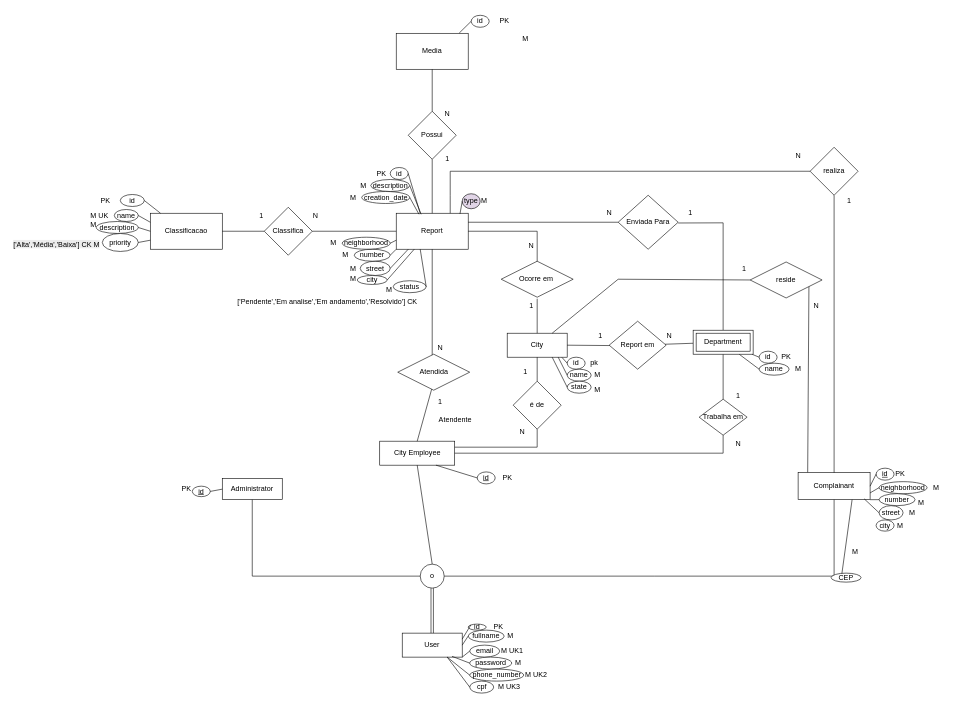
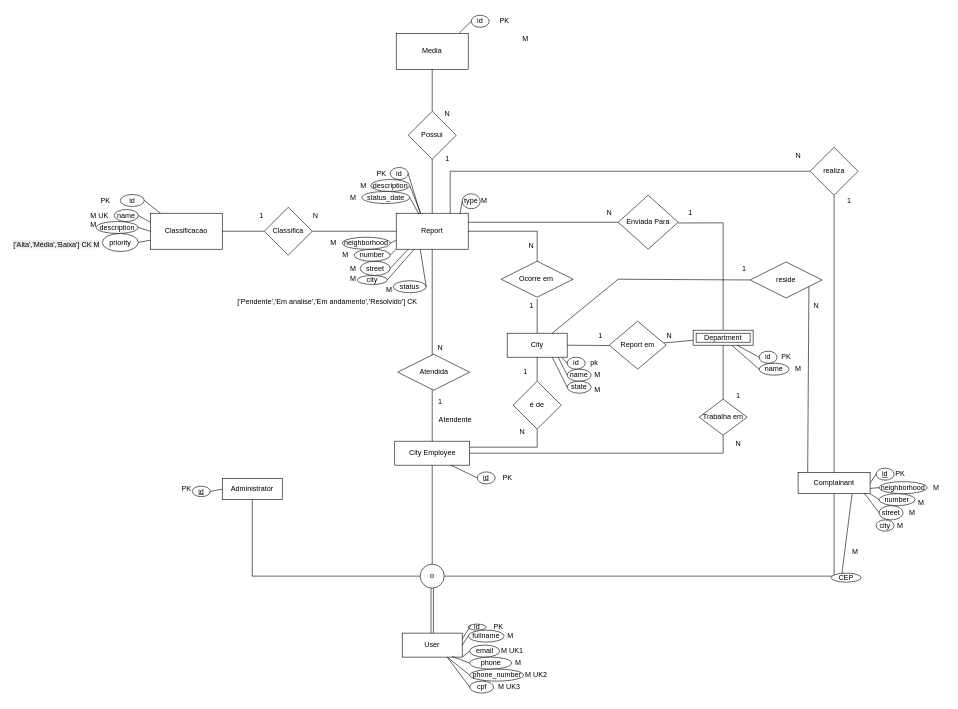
node "creation_date": label "creation_date" -> "status_date"
node "type": fillcolor #e1d5e7 -> #ffffff
node "Department": size 60x24 -> 60x15
node "City Employee": moved (417, 453) -> (432, 453)
node "Complainant": size 72x27 -> 72x21
node "password": label "password" -> "phone"
